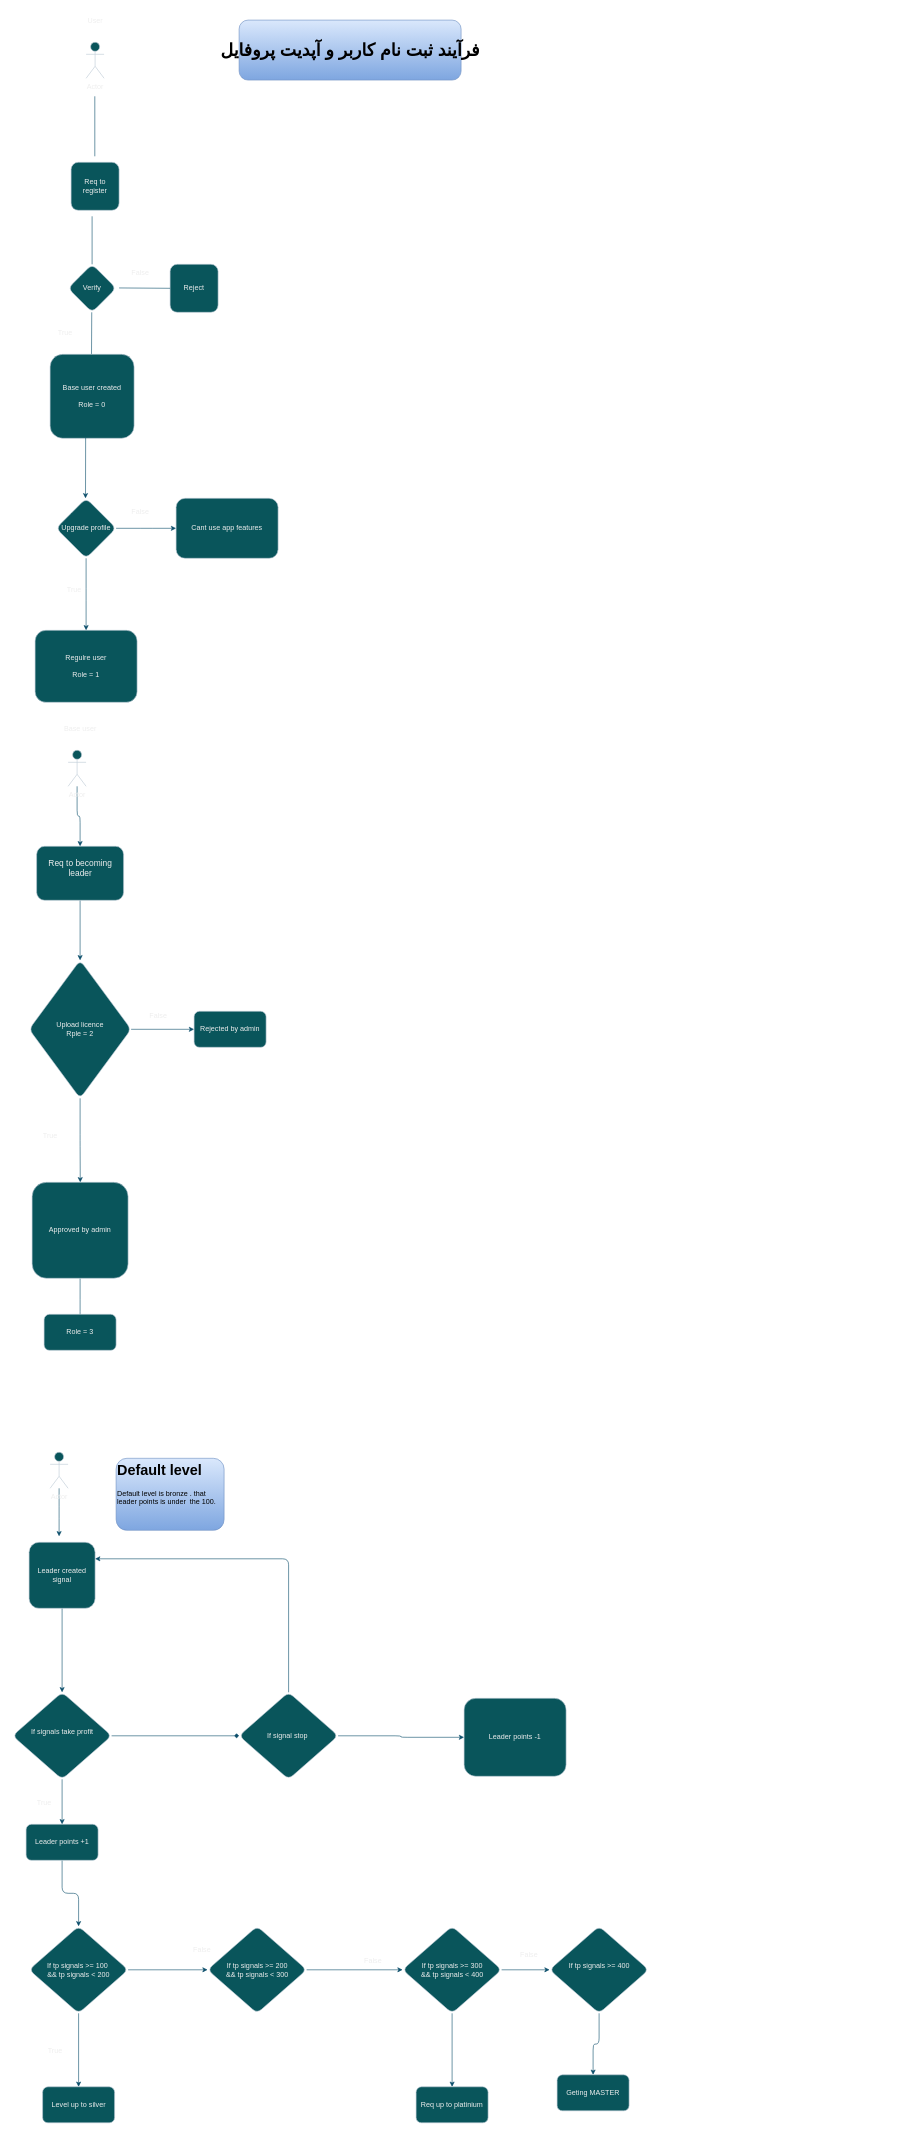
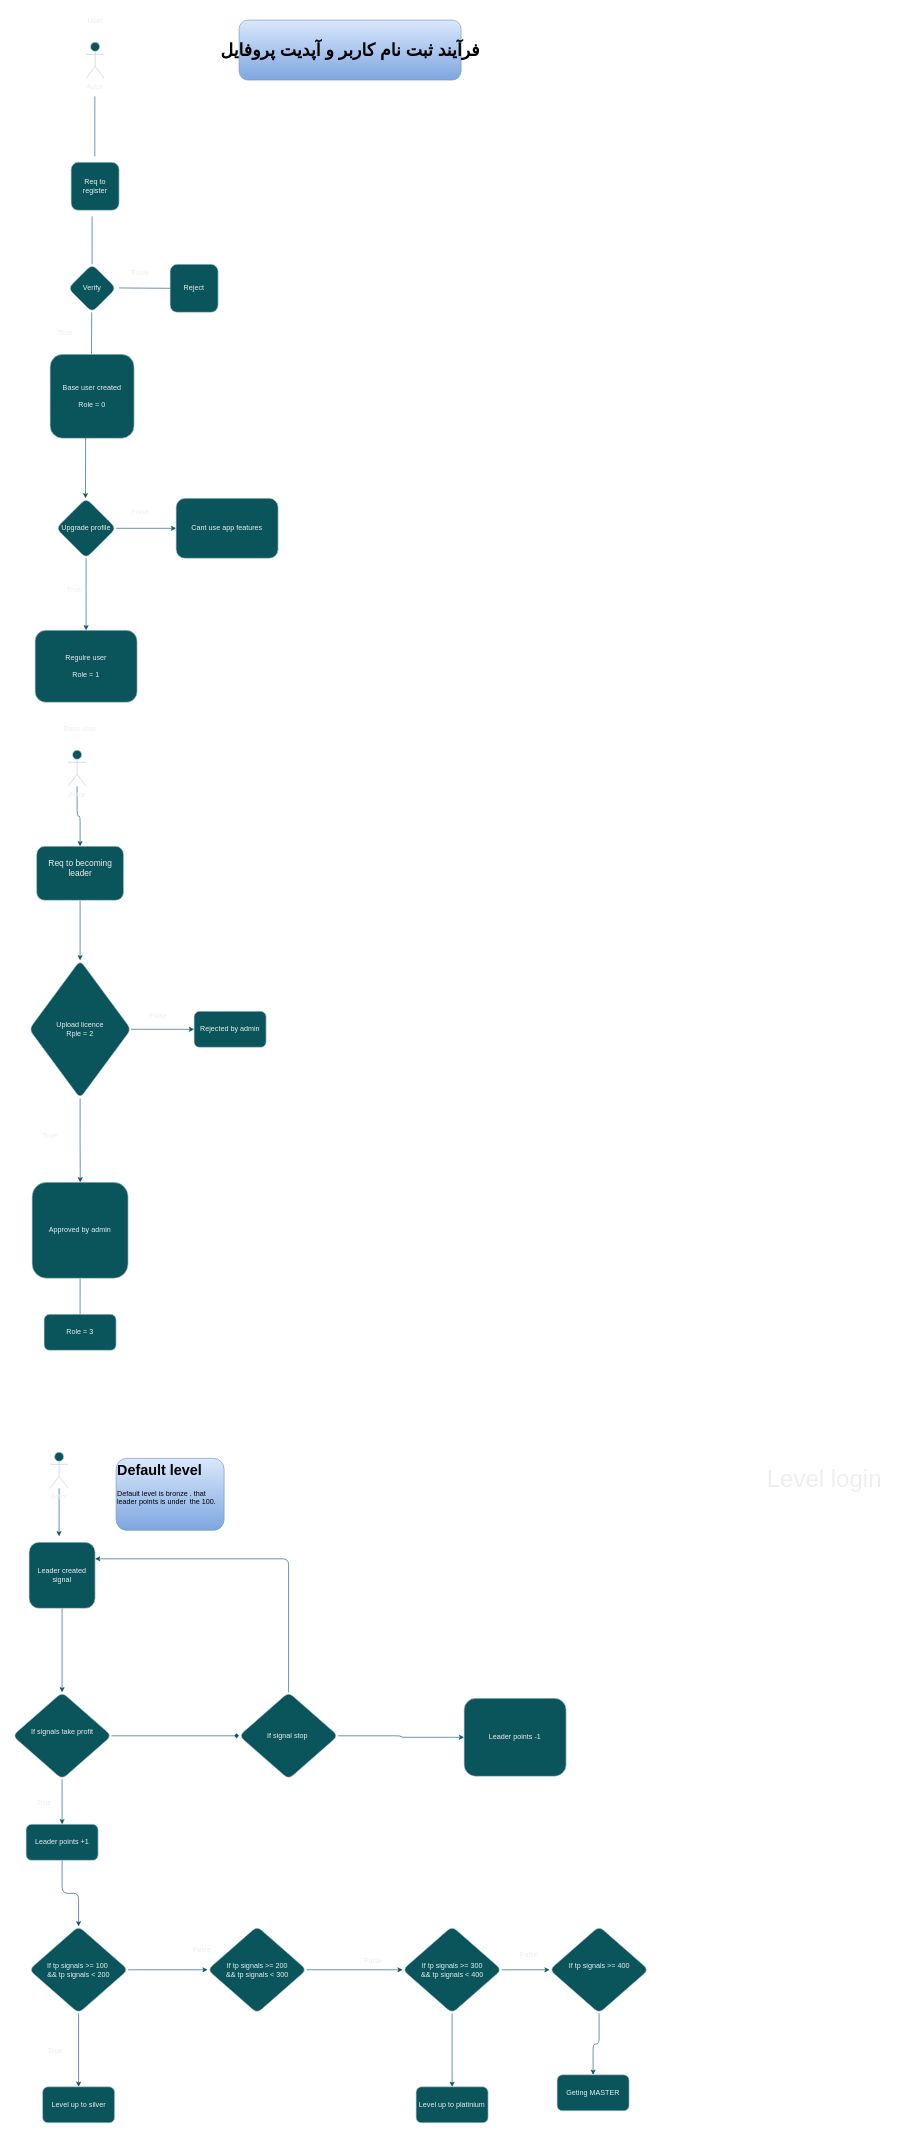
node "Level login": added
node "Req up to platinium": label "Req up to platinium" -> "Level up to platinium"
